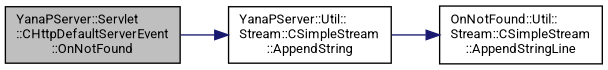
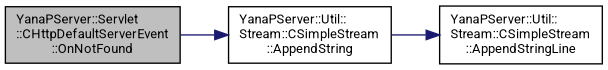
node "OnNotFound::Util:: Stream::CSimpleStream ::AppendStringLine": label "OnNotFound::Util:: Stream::CSimpleStream ::AppendStringLine" -> "YanaPServer::Util:: Stream::CSimpleStream ::AppendStringLine"
